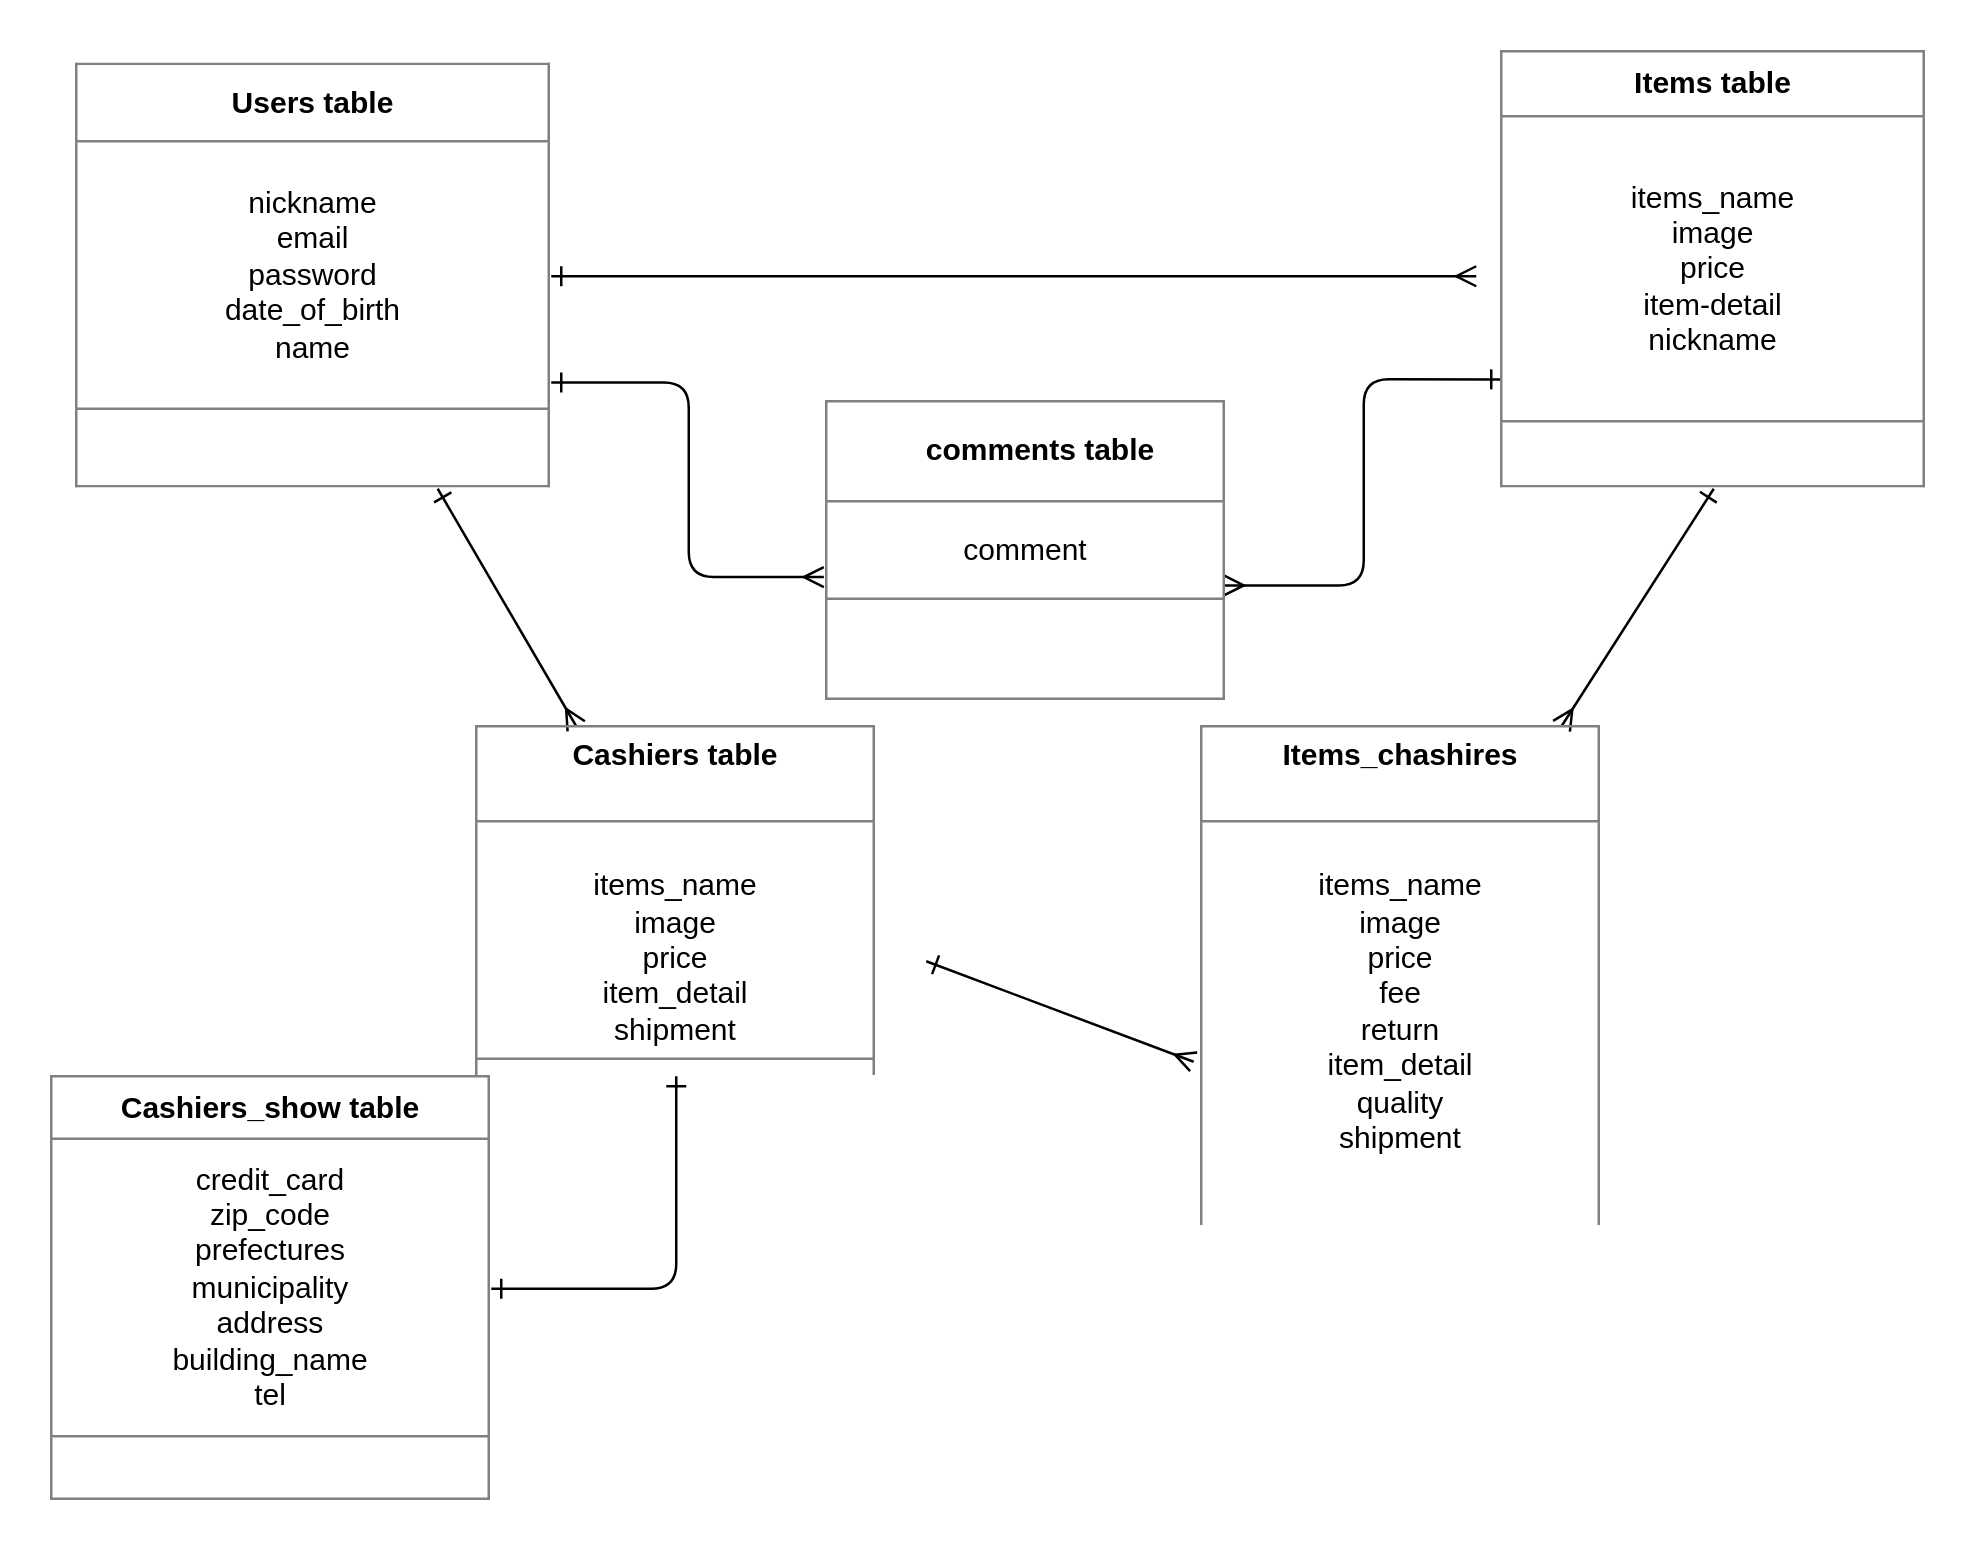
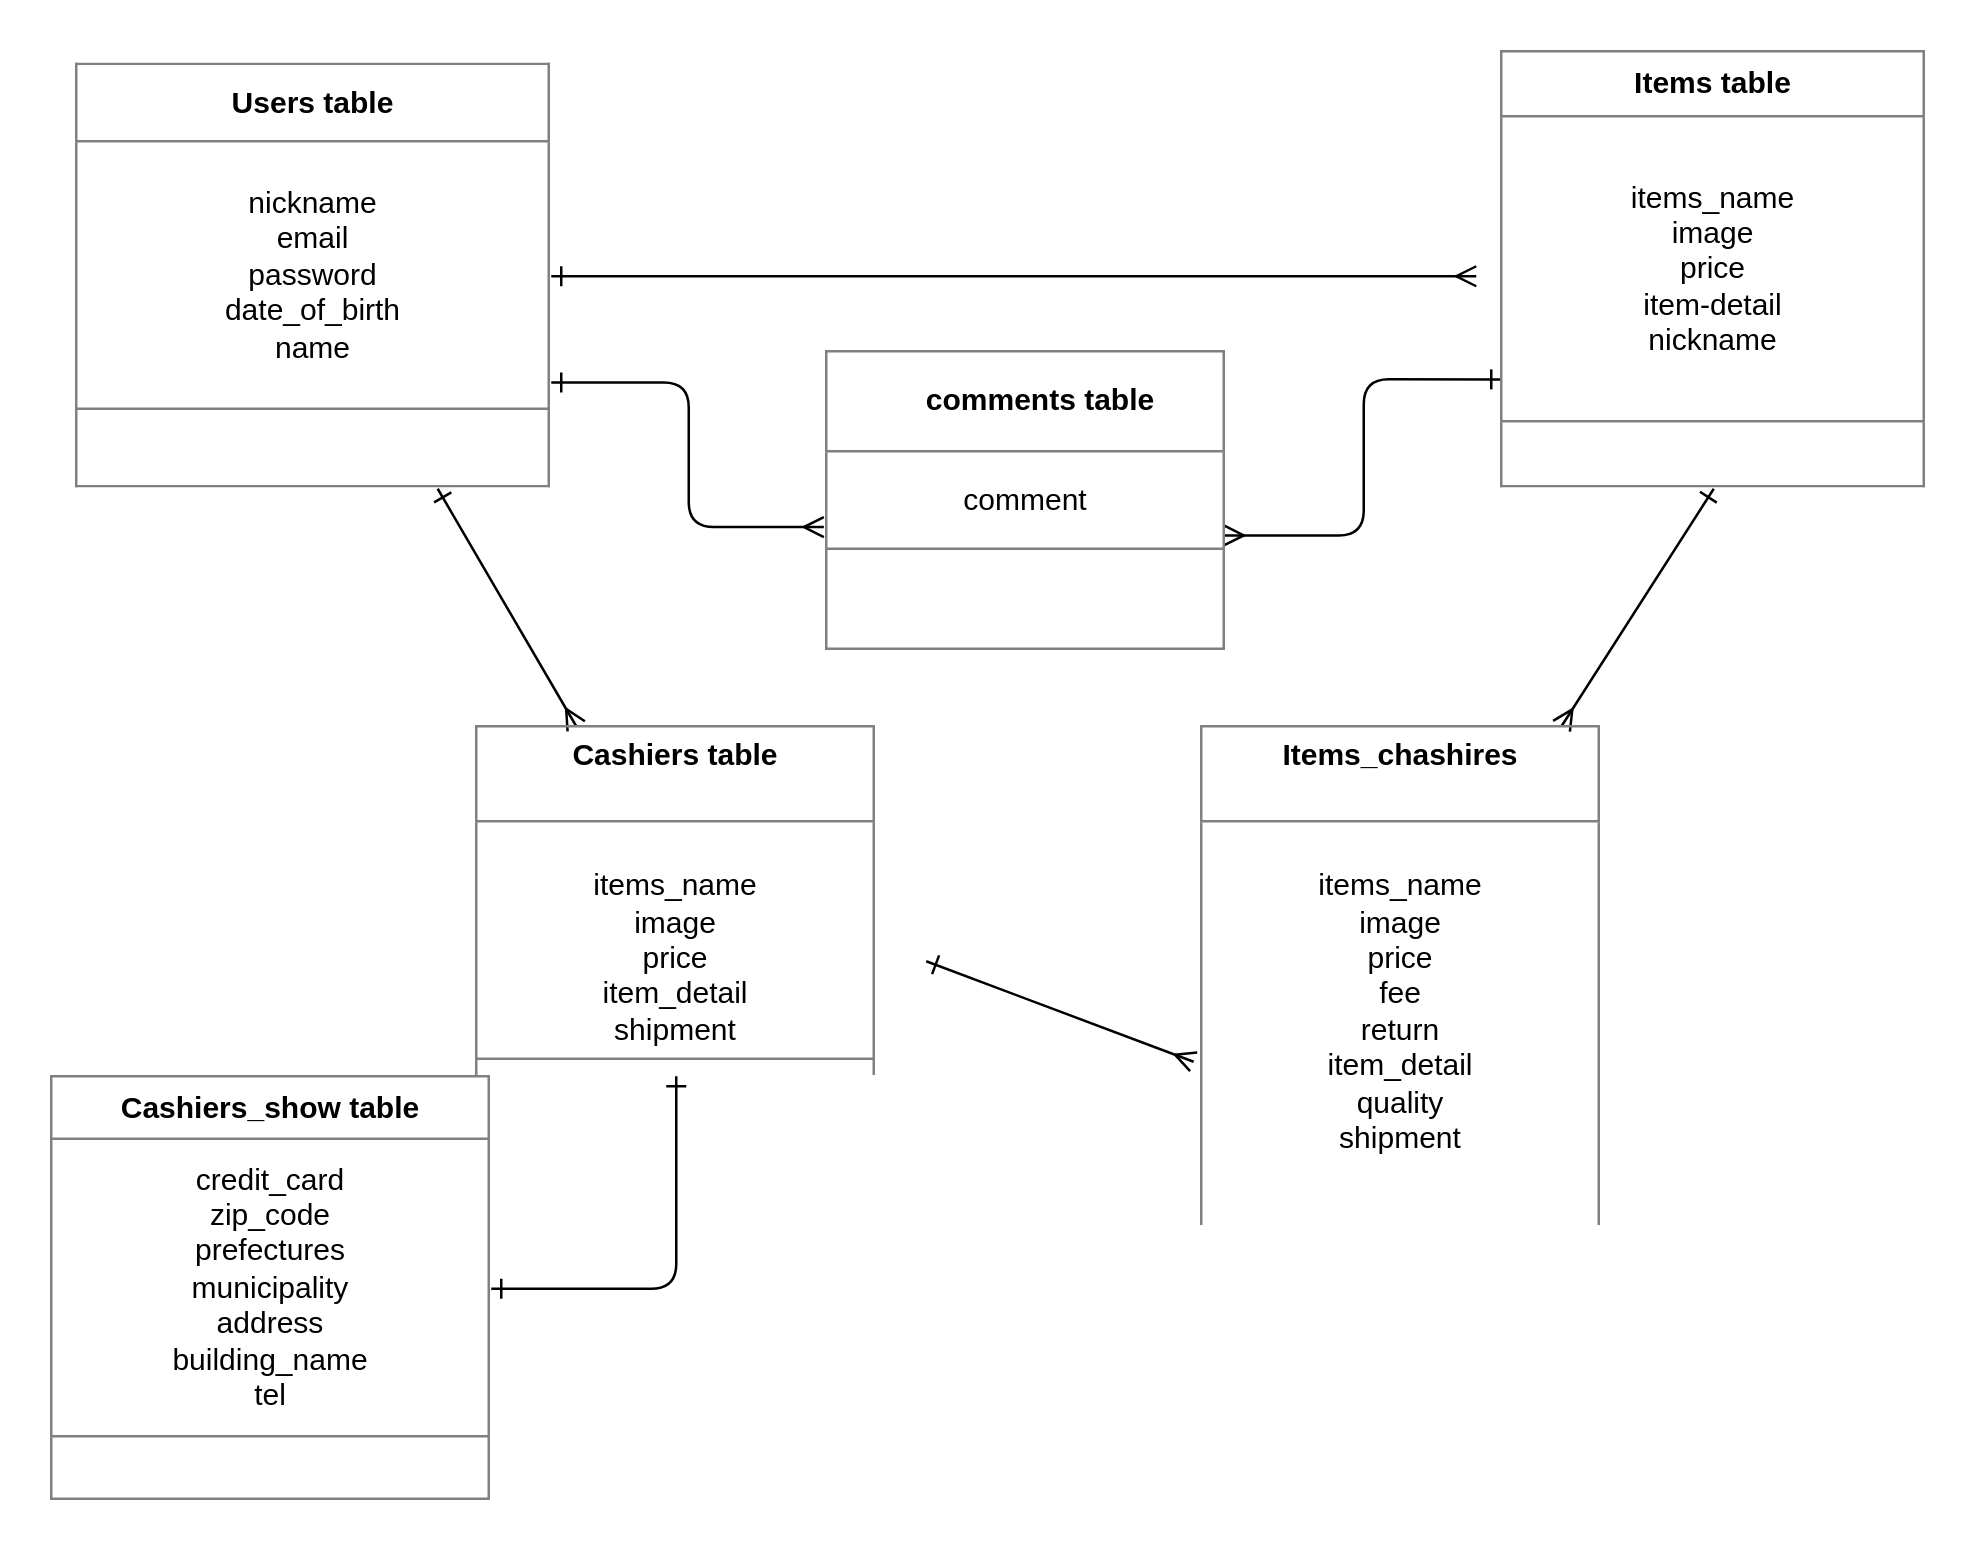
node "comments table comment": moved (1026, 551) -> (1026, 501)
